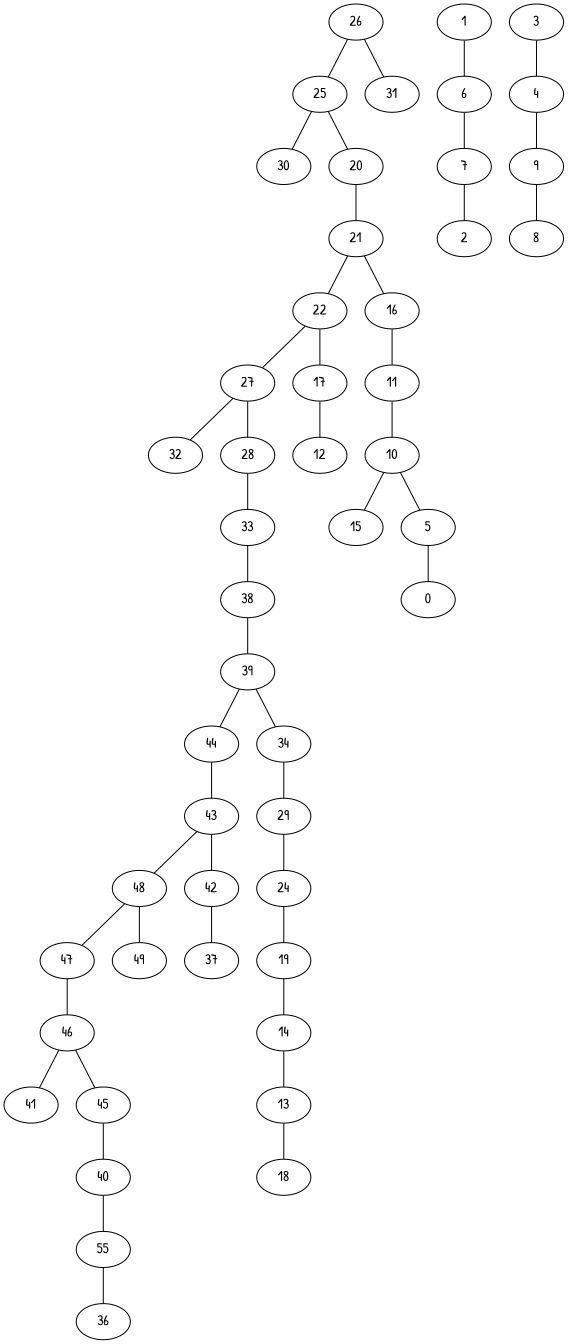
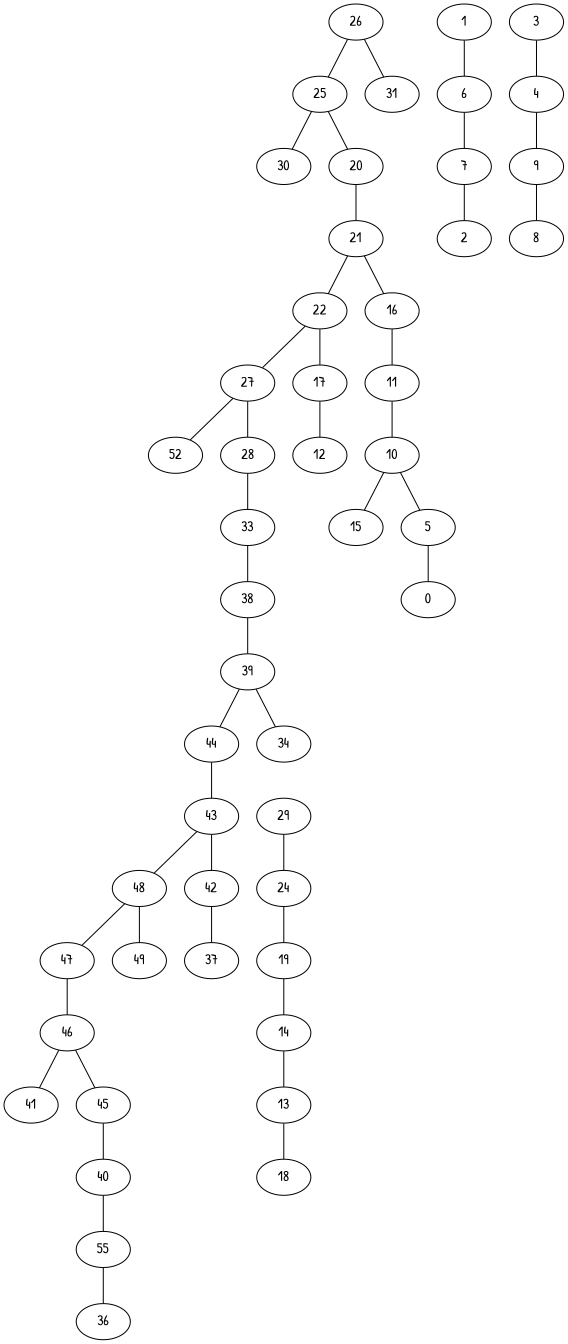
node "32": label "32" -> "52"
edge "34" -- "29": removed
